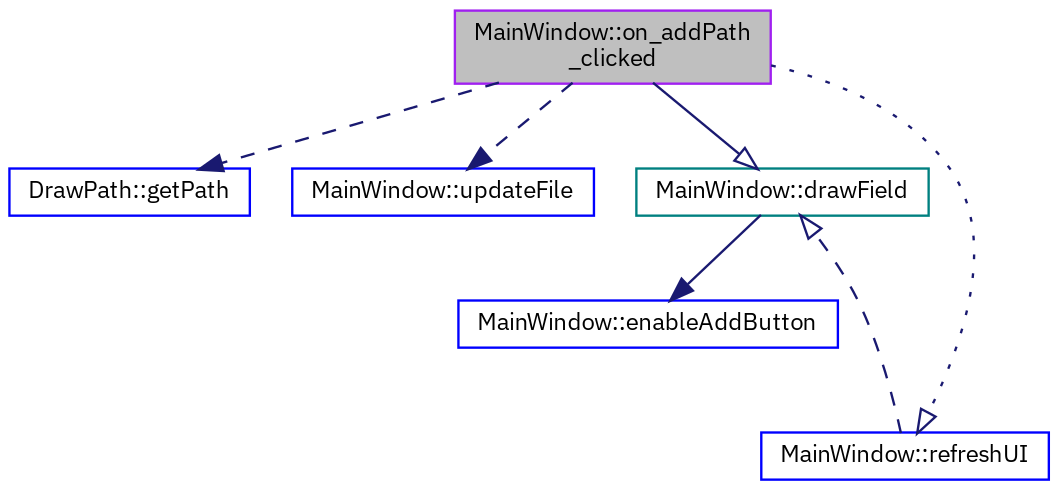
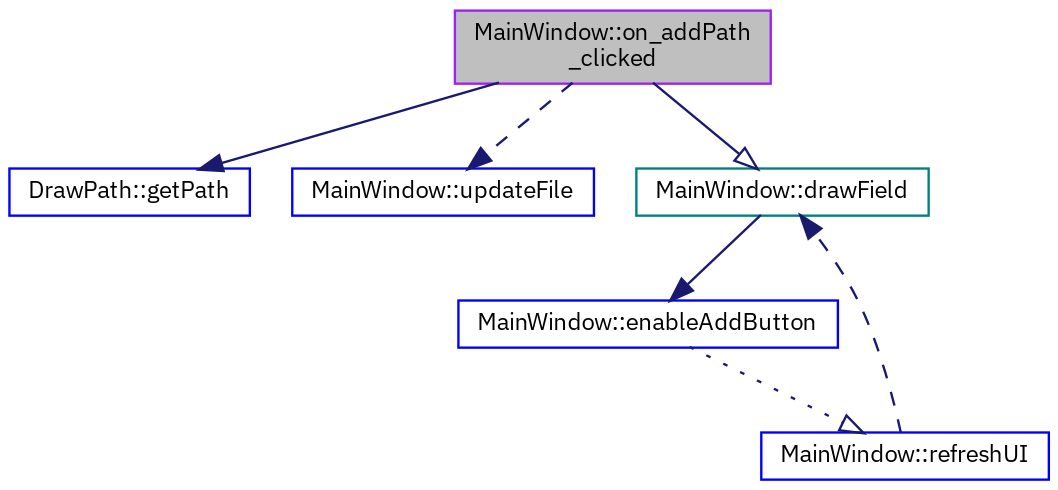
edge "MainWindow::on_addPath _clicked" -> "DrawPath::getPath": style dashed -> solid
edge "MainWindow::on_addPath _clicked" -> "MainWindow::refreshUI": now "MainWindow::enableAddButton" -> "MainWindow::refreshUI"
edge "MainWindow::refreshUI" -> "MainWindow::drawField": arrowhead onormal -> normal
